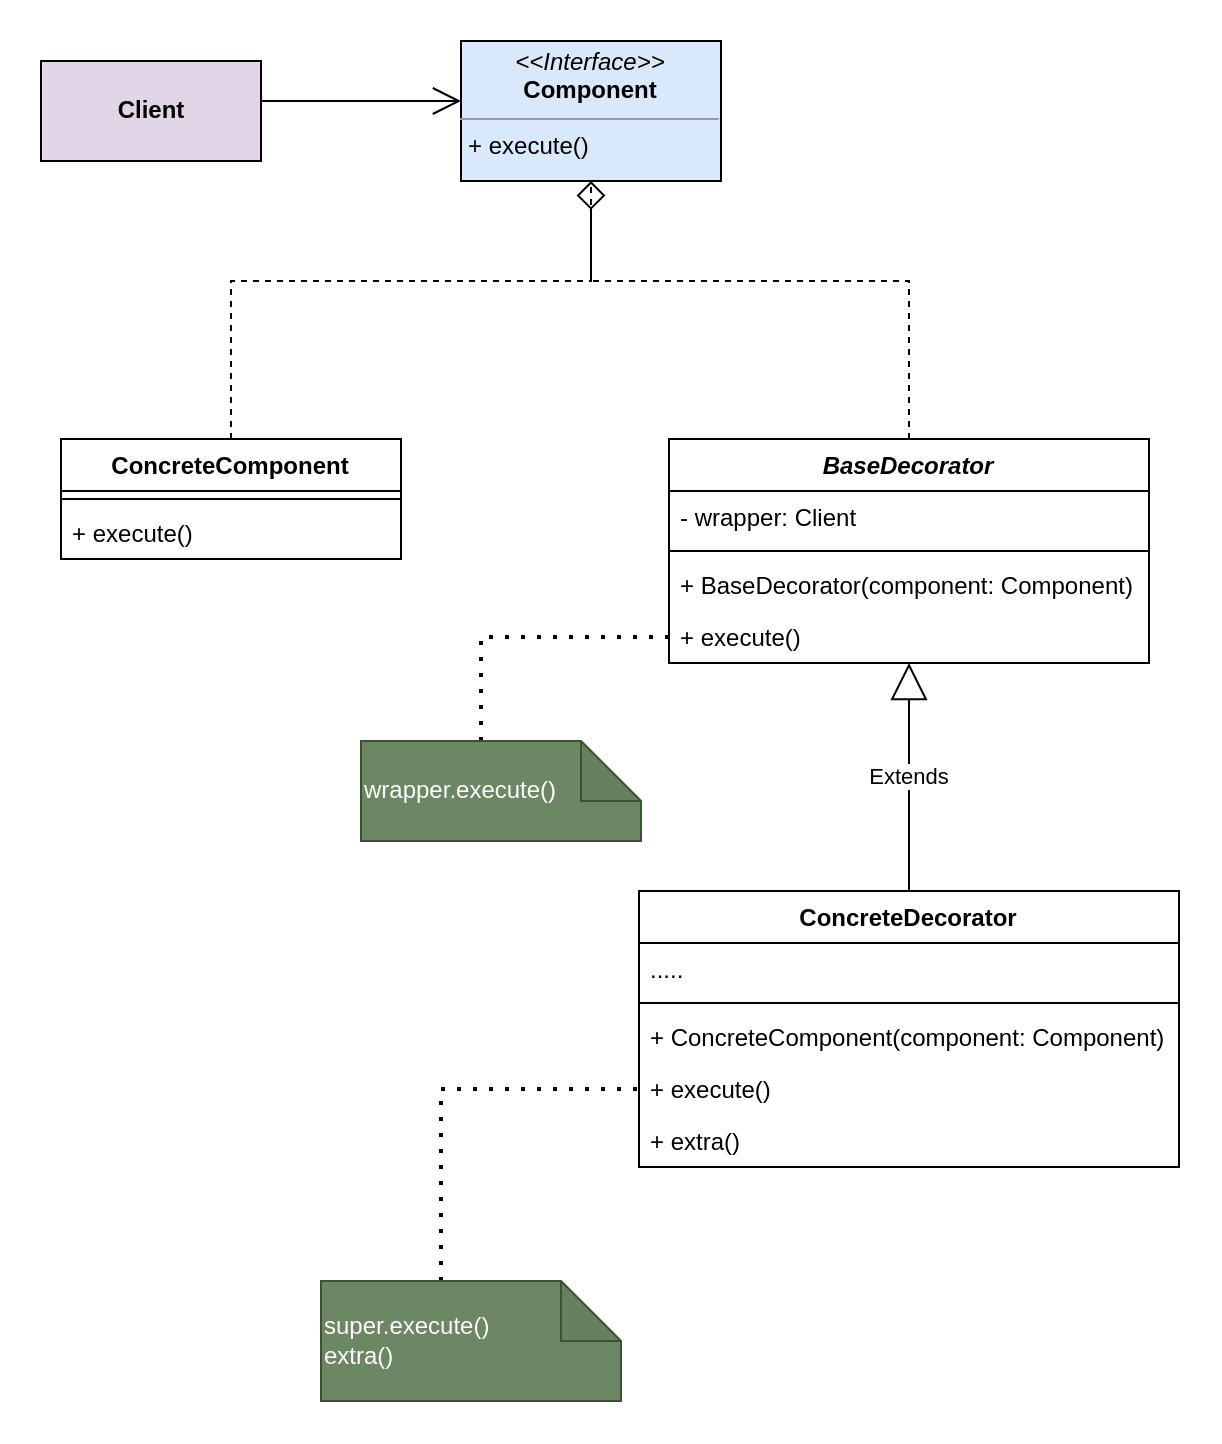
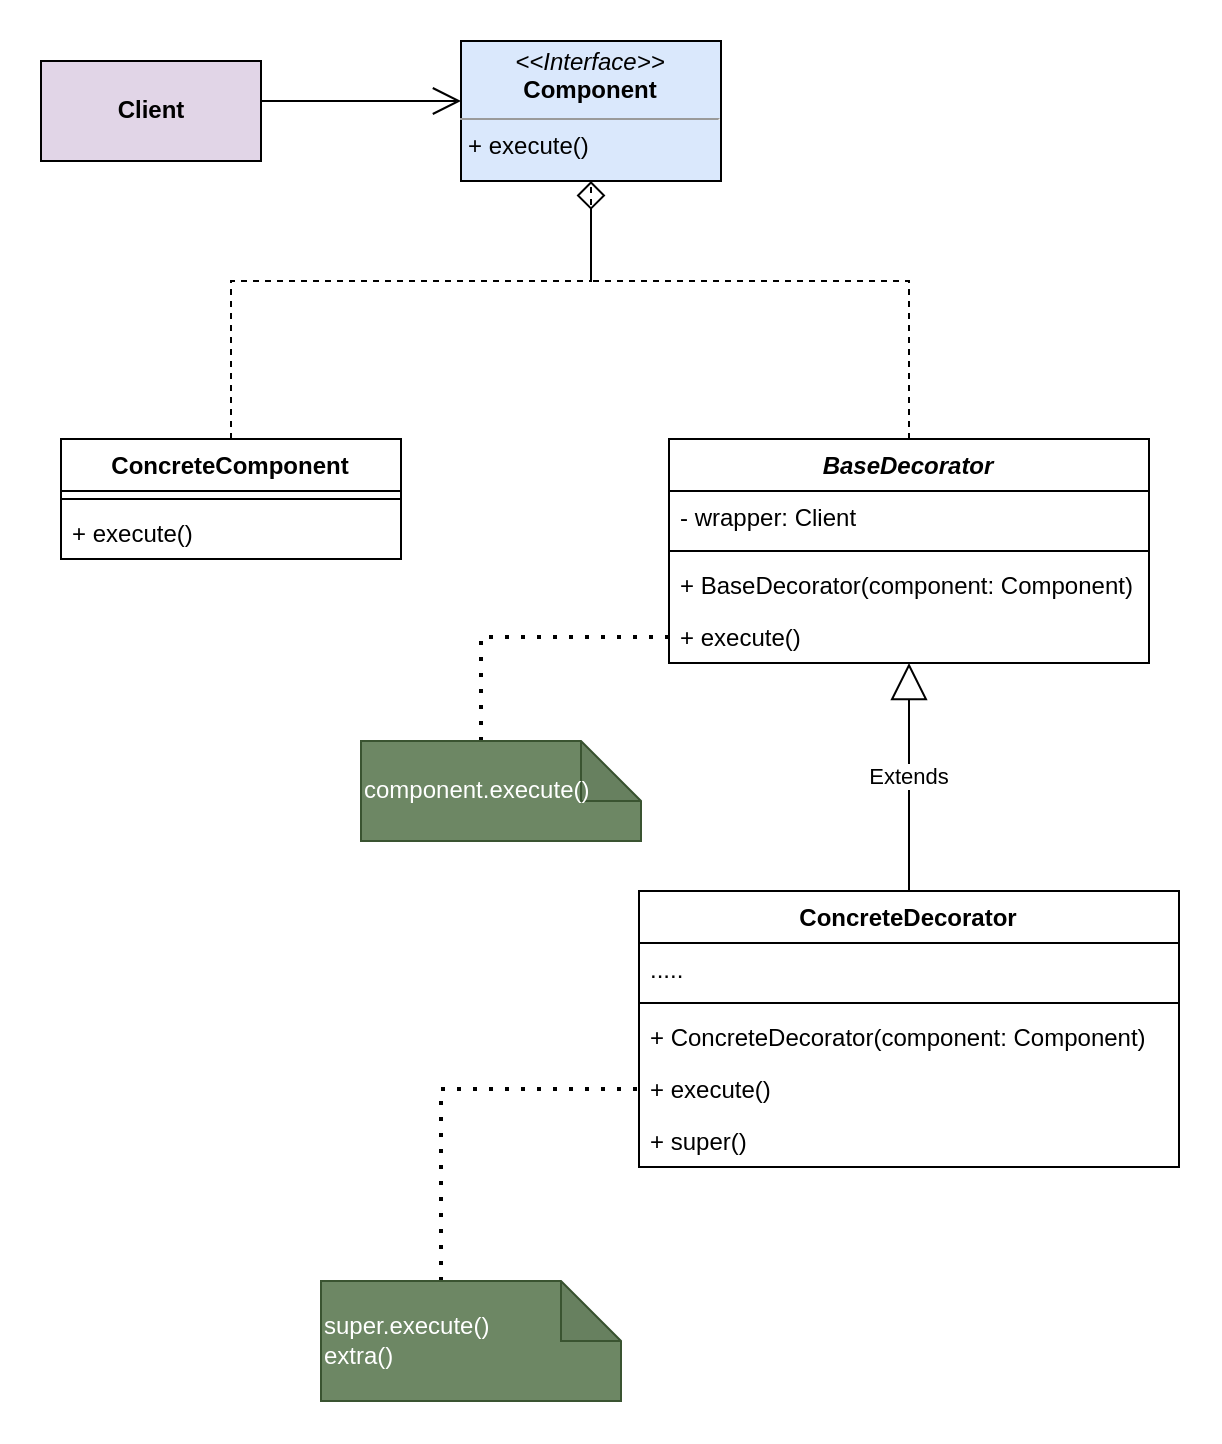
node "wrapper.execute()": label "wrapper.execute()" -> "component.execute()"
node "+ ConcreteComponent(component: Component)": label "+ ConcreteComponent(component: Component)" -> "+ ConcreteDecorator(component: Component)"
node "+ extra()": label "+ extra()" -> "+ super()"
